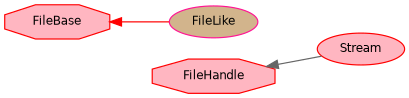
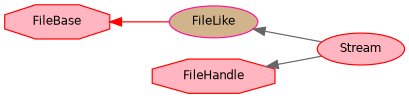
edge "Stream" -> "FileLike": added
